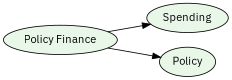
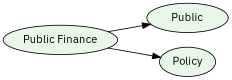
node "Spending": label "Spending" -> "Public"
node "Policy Finance": label "Policy Finance" -> "Public Finance"
